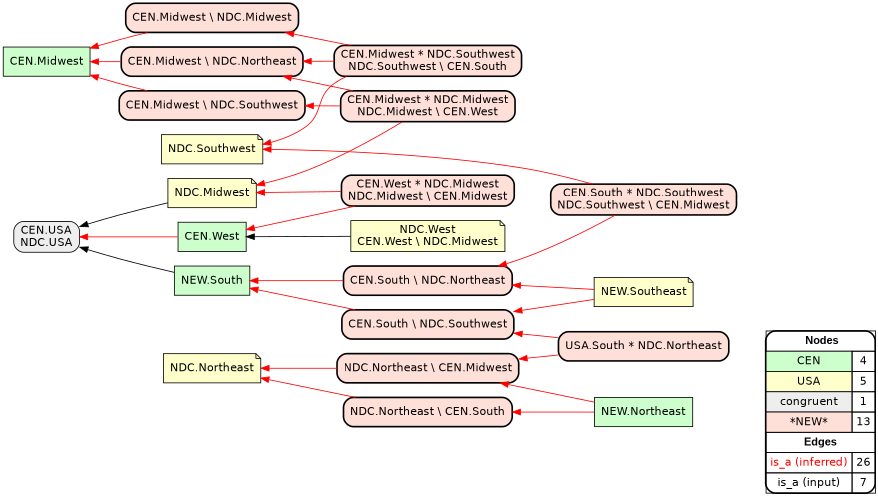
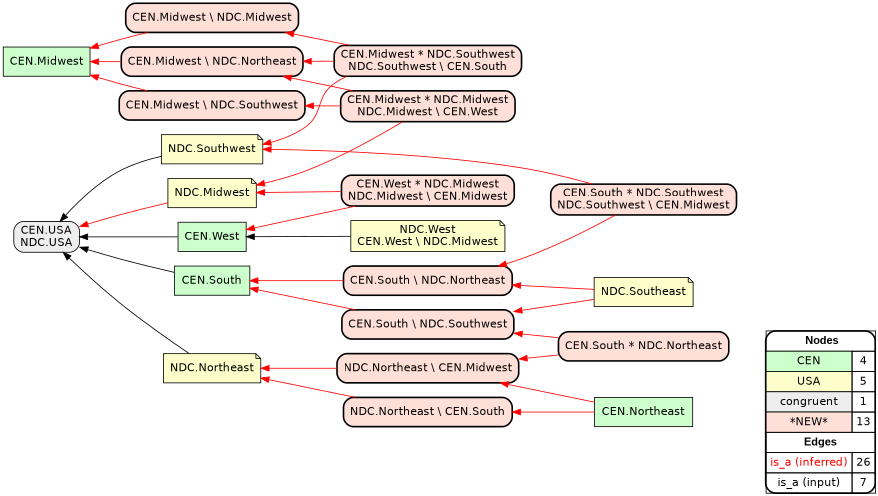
edge "NDC.Southwest" -> "CEN.USA NDC.USA": added
edge "NDC.Midwest" -> "CEN.USA NDC.USA": color #000000 -> #ff0000
edge "CEN.West" -> "CEN.USA NDC.USA": color #ff0000 -> #000000
node "NEW.South": label "NEW.South" -> "CEN.South"
node "NEW.Southeast": label "NEW.Southeast" -> "NDC.Southeast"
edge "NDC.Northeast" -> "CEN.USA NDC.USA": added
node "USA.South * NDC.Northeast": label "USA.South * NDC.Northeast" -> "CEN.South * NDC.Northeast"
node "NEW.Northeast": label "NEW.Northeast" -> "CEN.Northeast"
